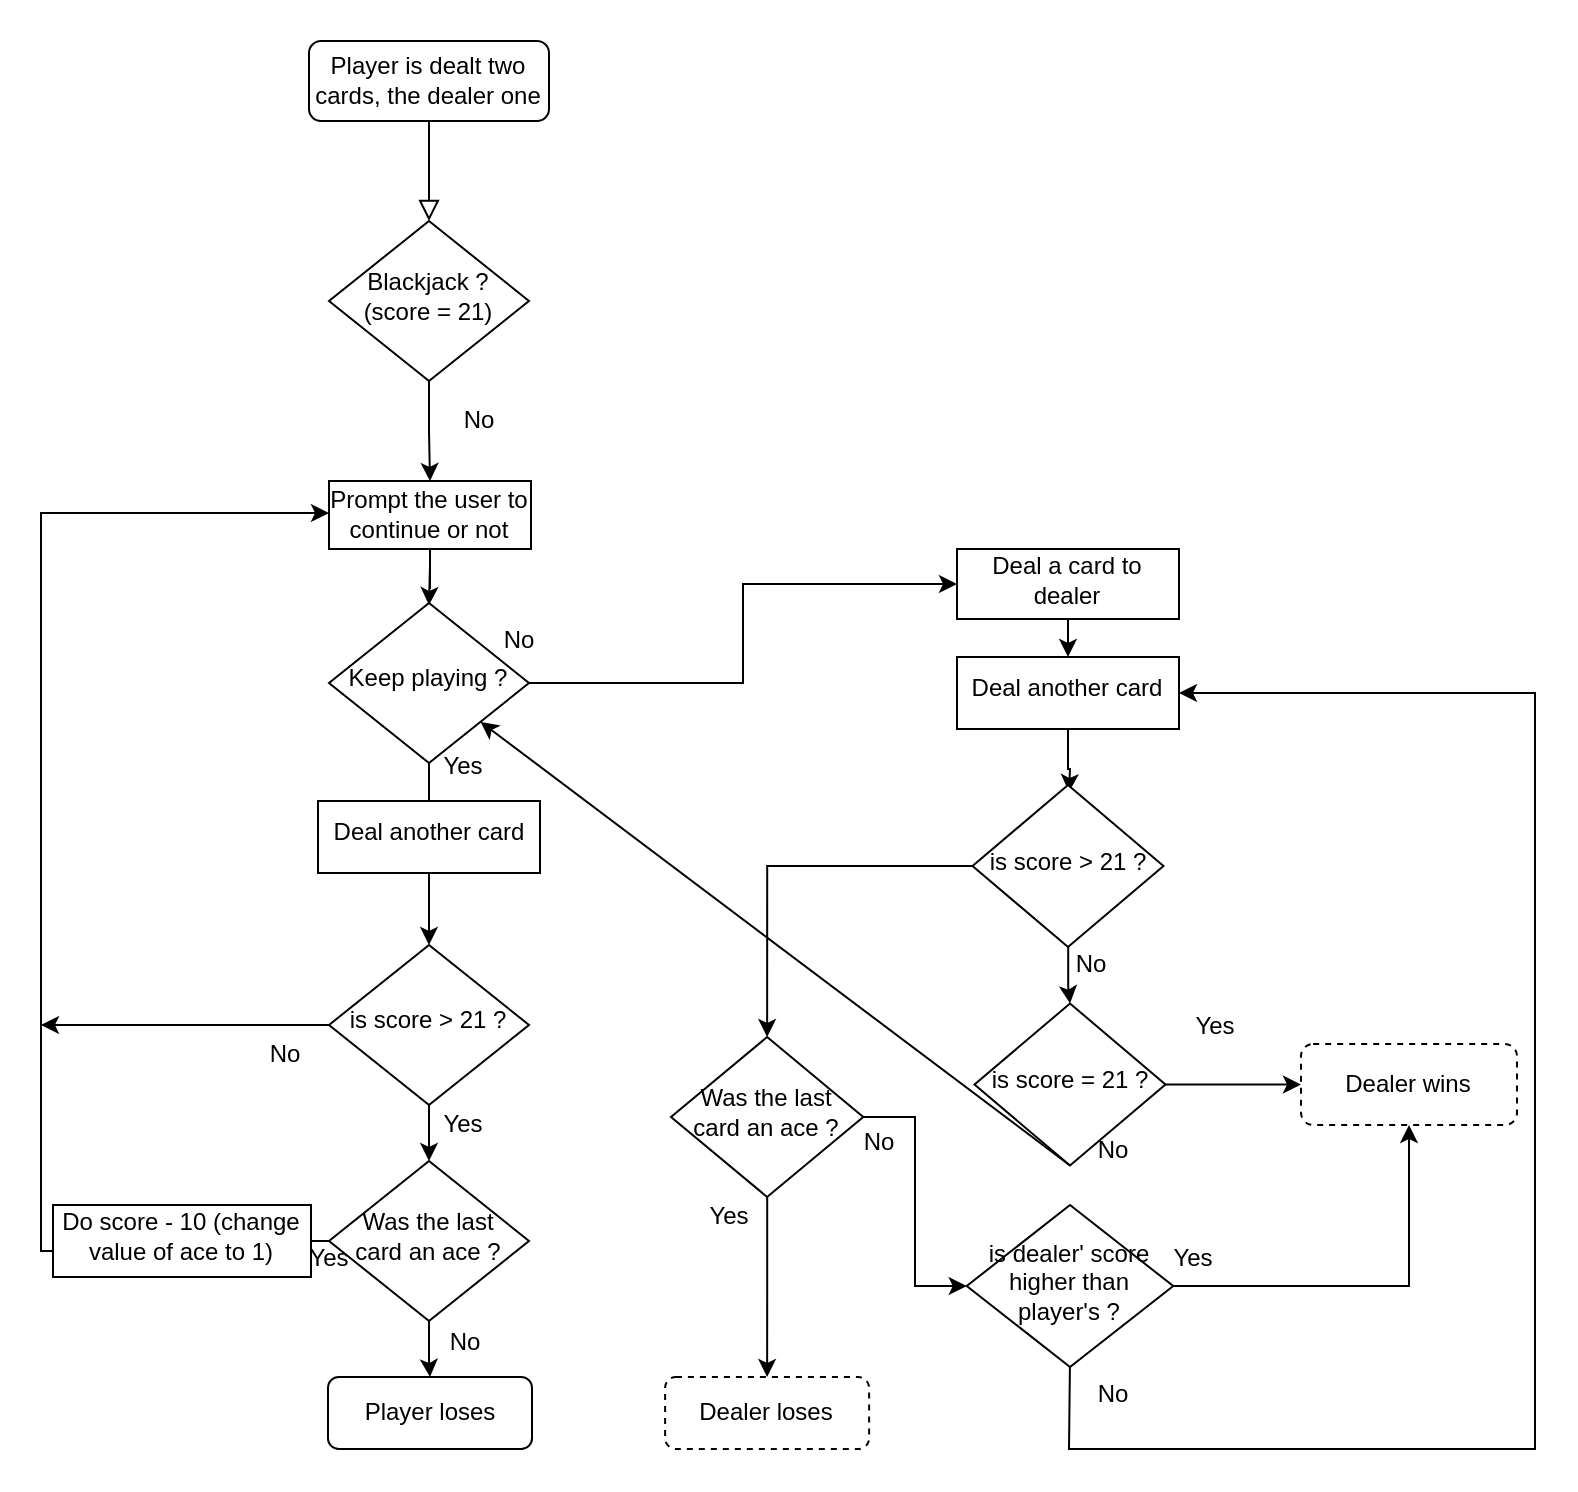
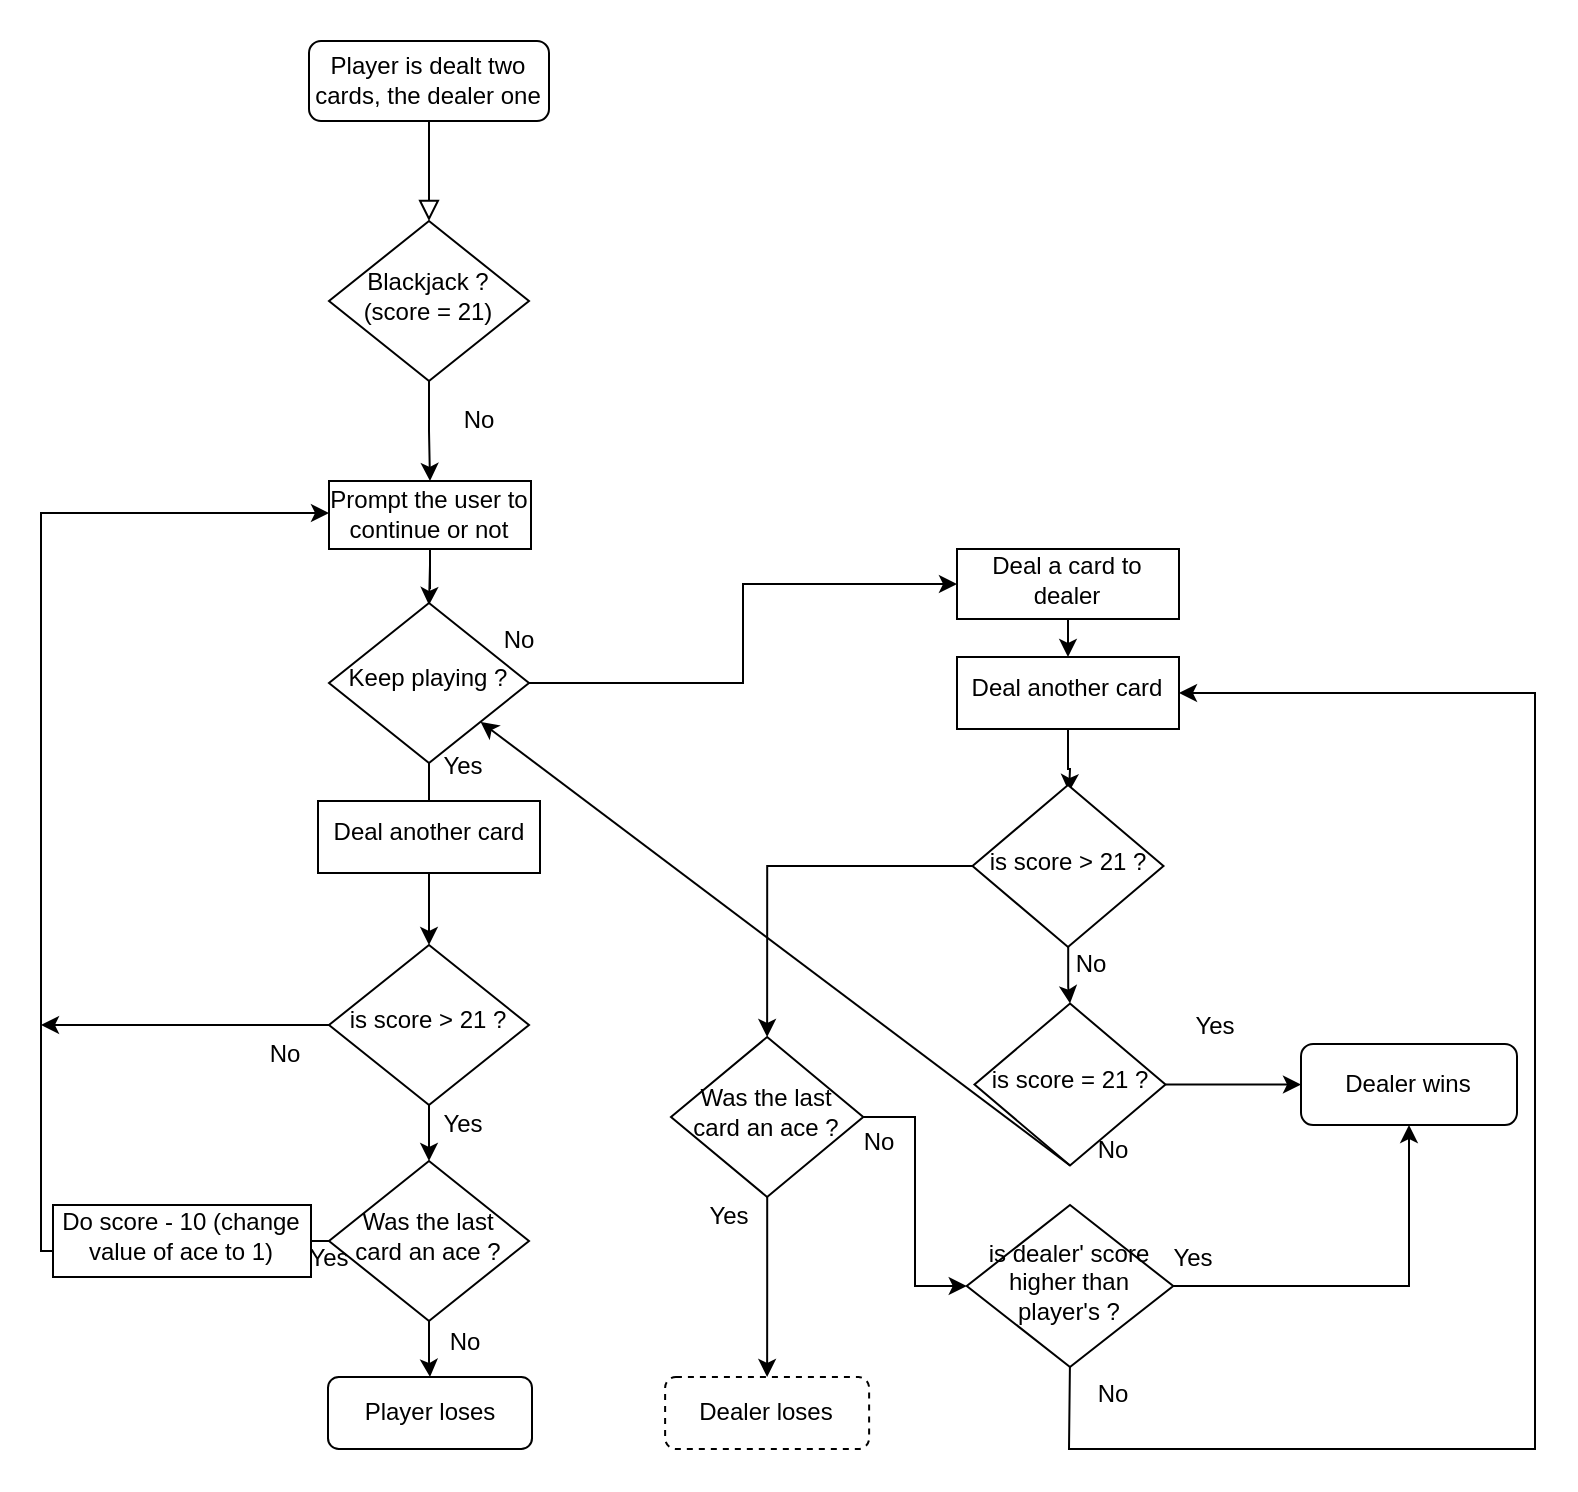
node "Dealer wins": style dashed -> solid
